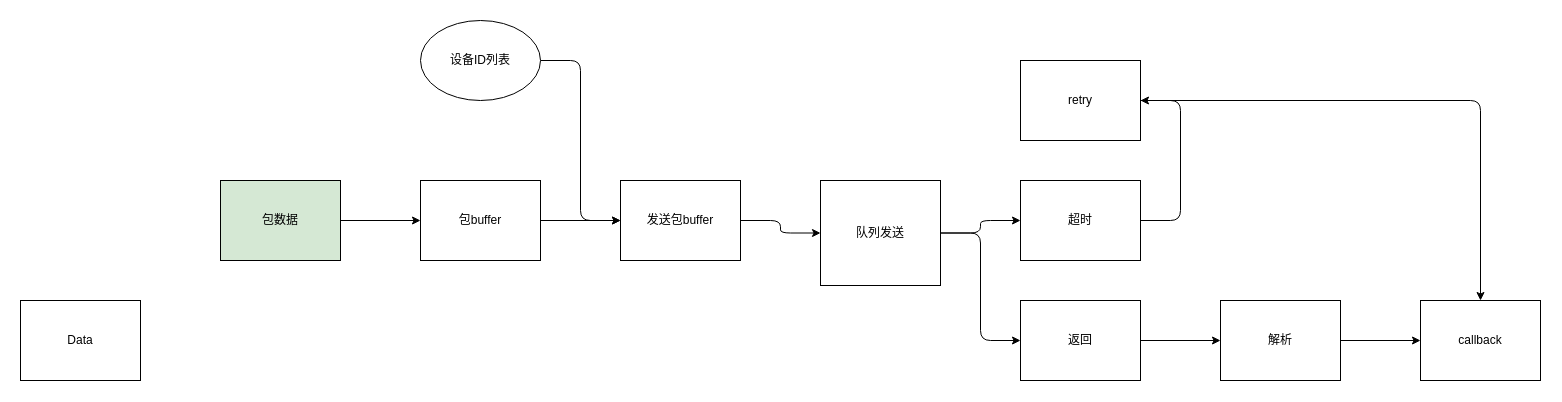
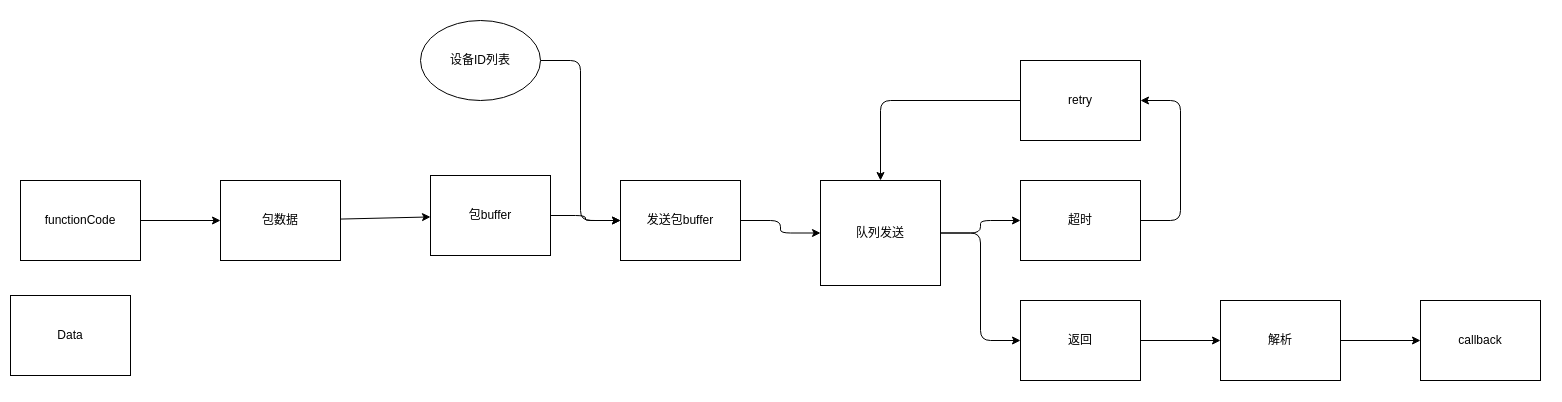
edge "retry" -> "callback": now "retry" -> "队列发送"
node "functionCode": added
edge "functionCode" -> "包数据": added
node "包数据": fillcolor #d5e8d4 -> #ffffff
node "包buffer": moved (481, 221) -> (491, 216)
node "Data": moved (81, 341) -> (71, 336)
